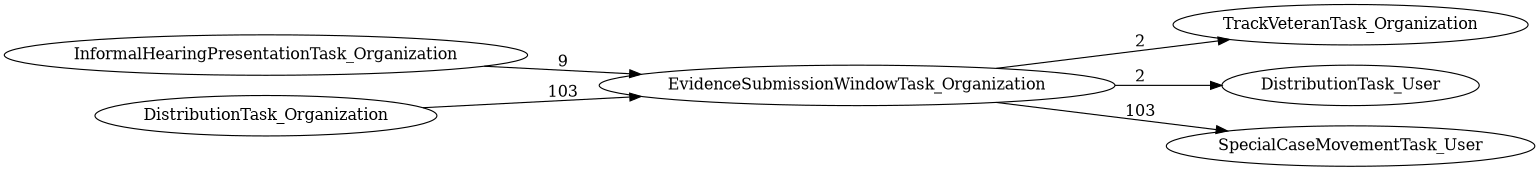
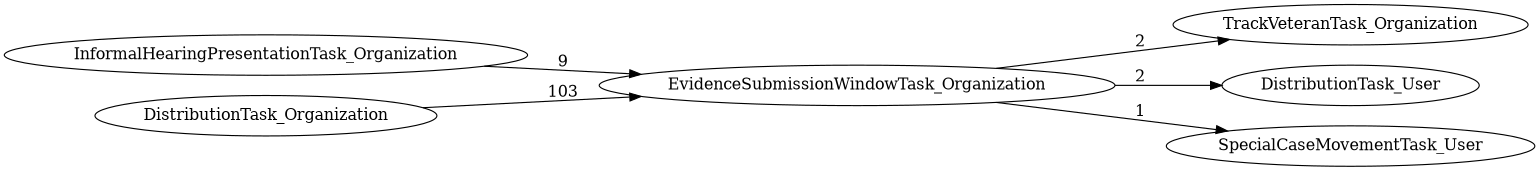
edge "EvidenceSubmissionWindowTask_Organization" -> "SpecialCaseMovementTask_User": label "103" -> "1"
